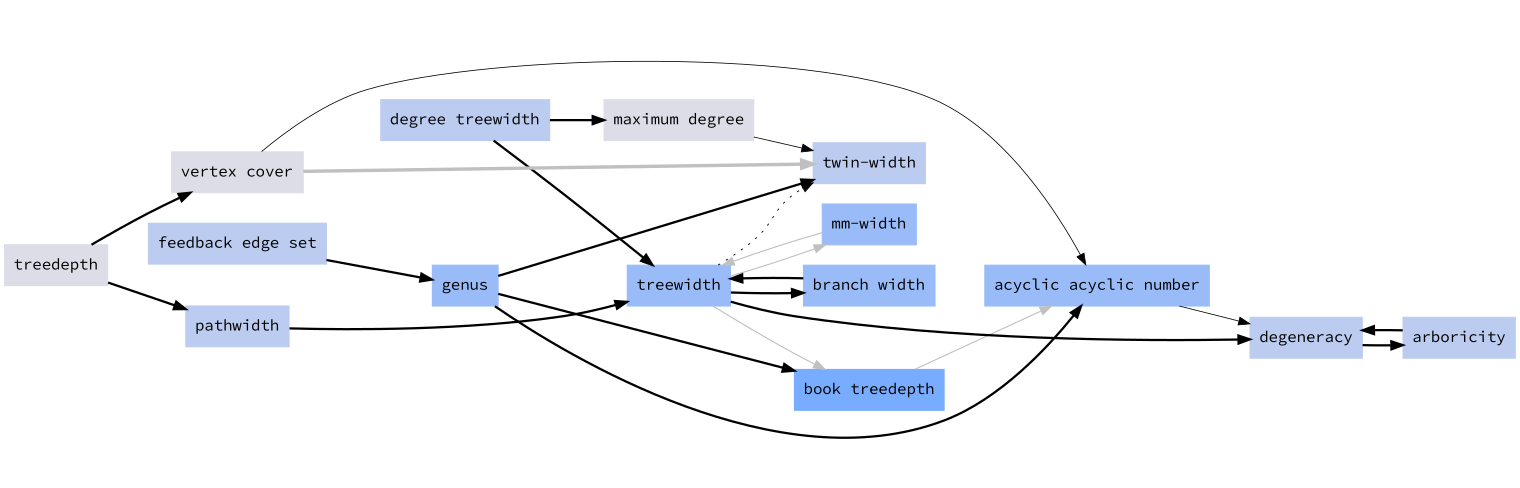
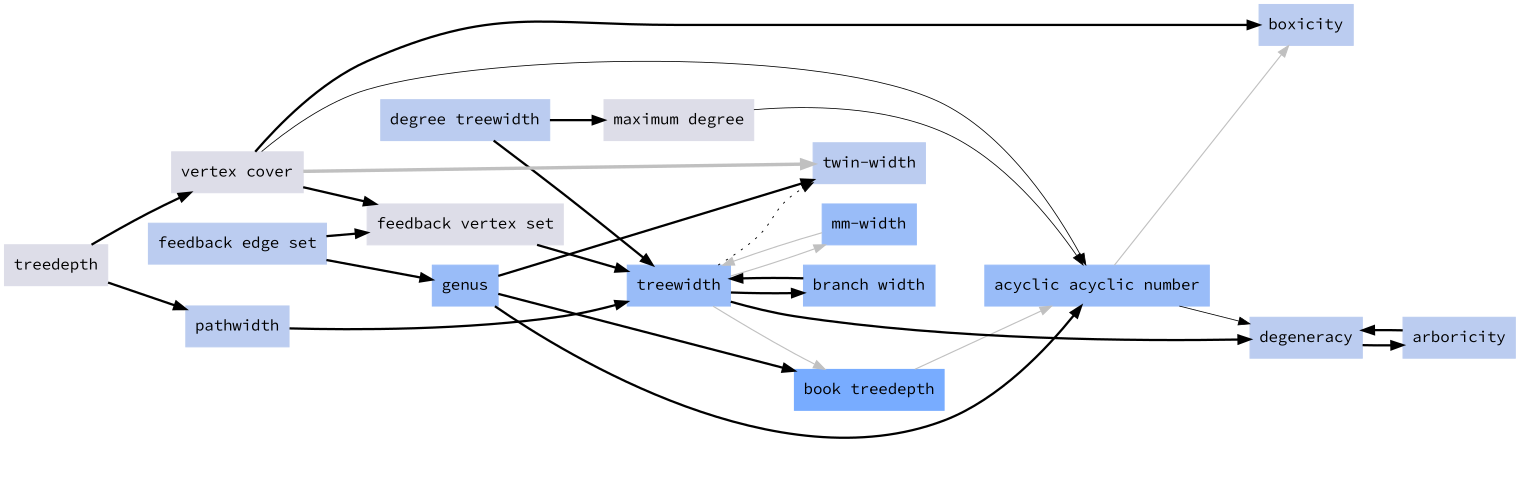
node "boxicity": added
edge "maximum degree" -> "twin-width": now "maximum degree" -> "acyclic acyclic number"
node "feedback vertex set": added
